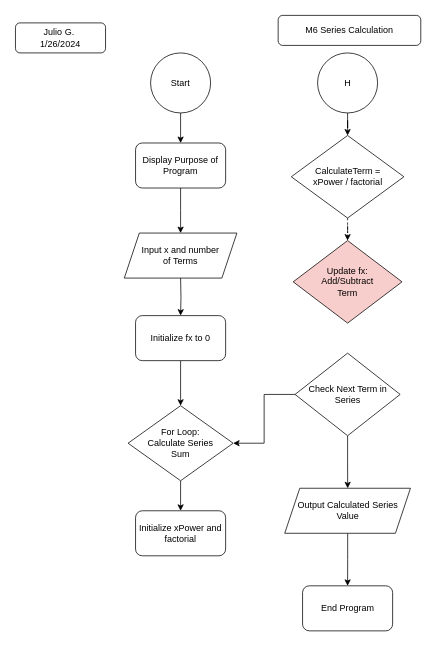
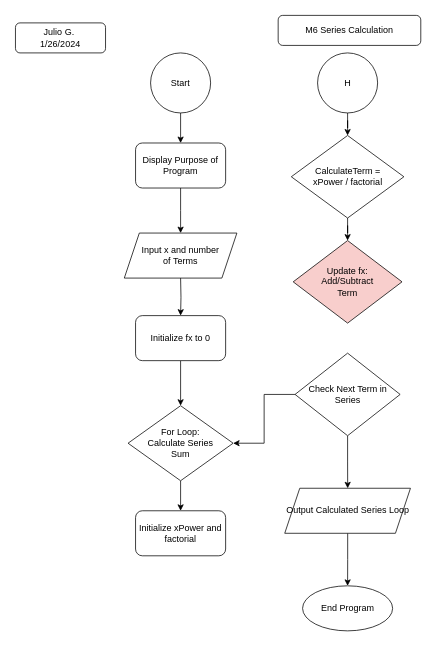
edge "CalculateTerm = xPower / factorial" -> "Update fx: Add/Subtract Term": style dashed -> solid
node "Output Calculated Series Value": label "Output Calculated Series Value" -> "Output Calculated Series Loop"
node "End Program": shape rounded rectangle -> ellipse
